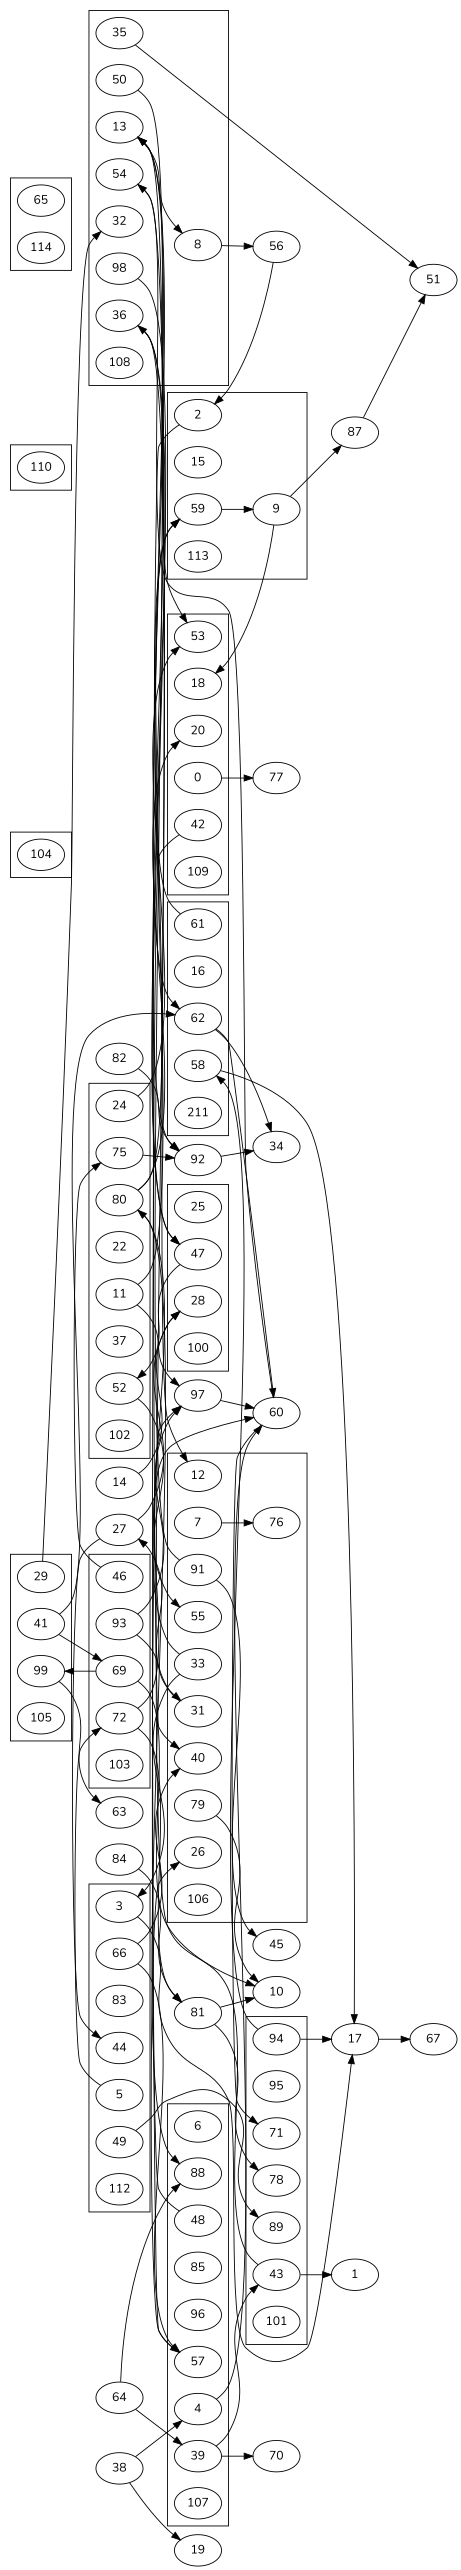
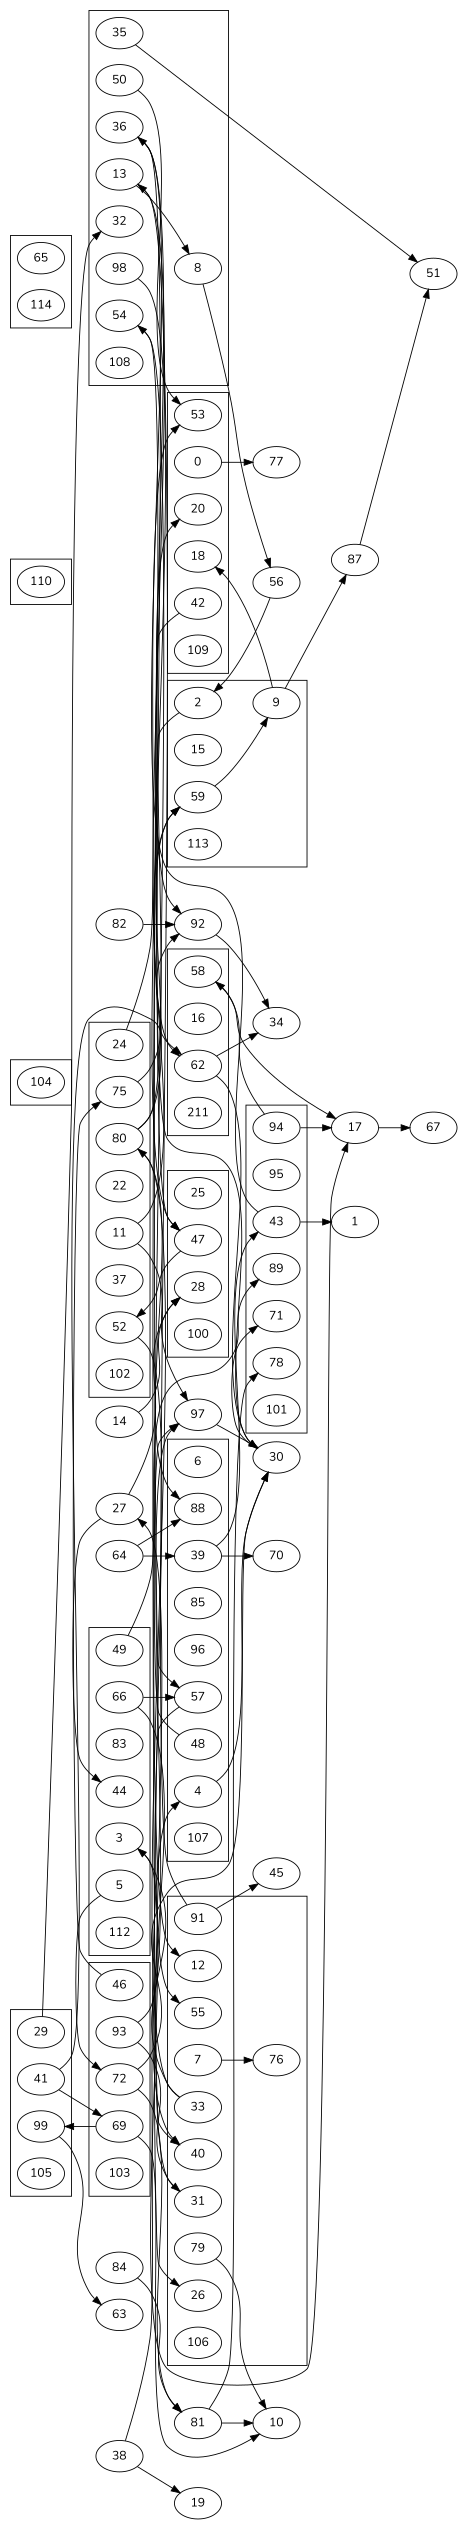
node "61": removed
node "60": label "60" -> "30"
